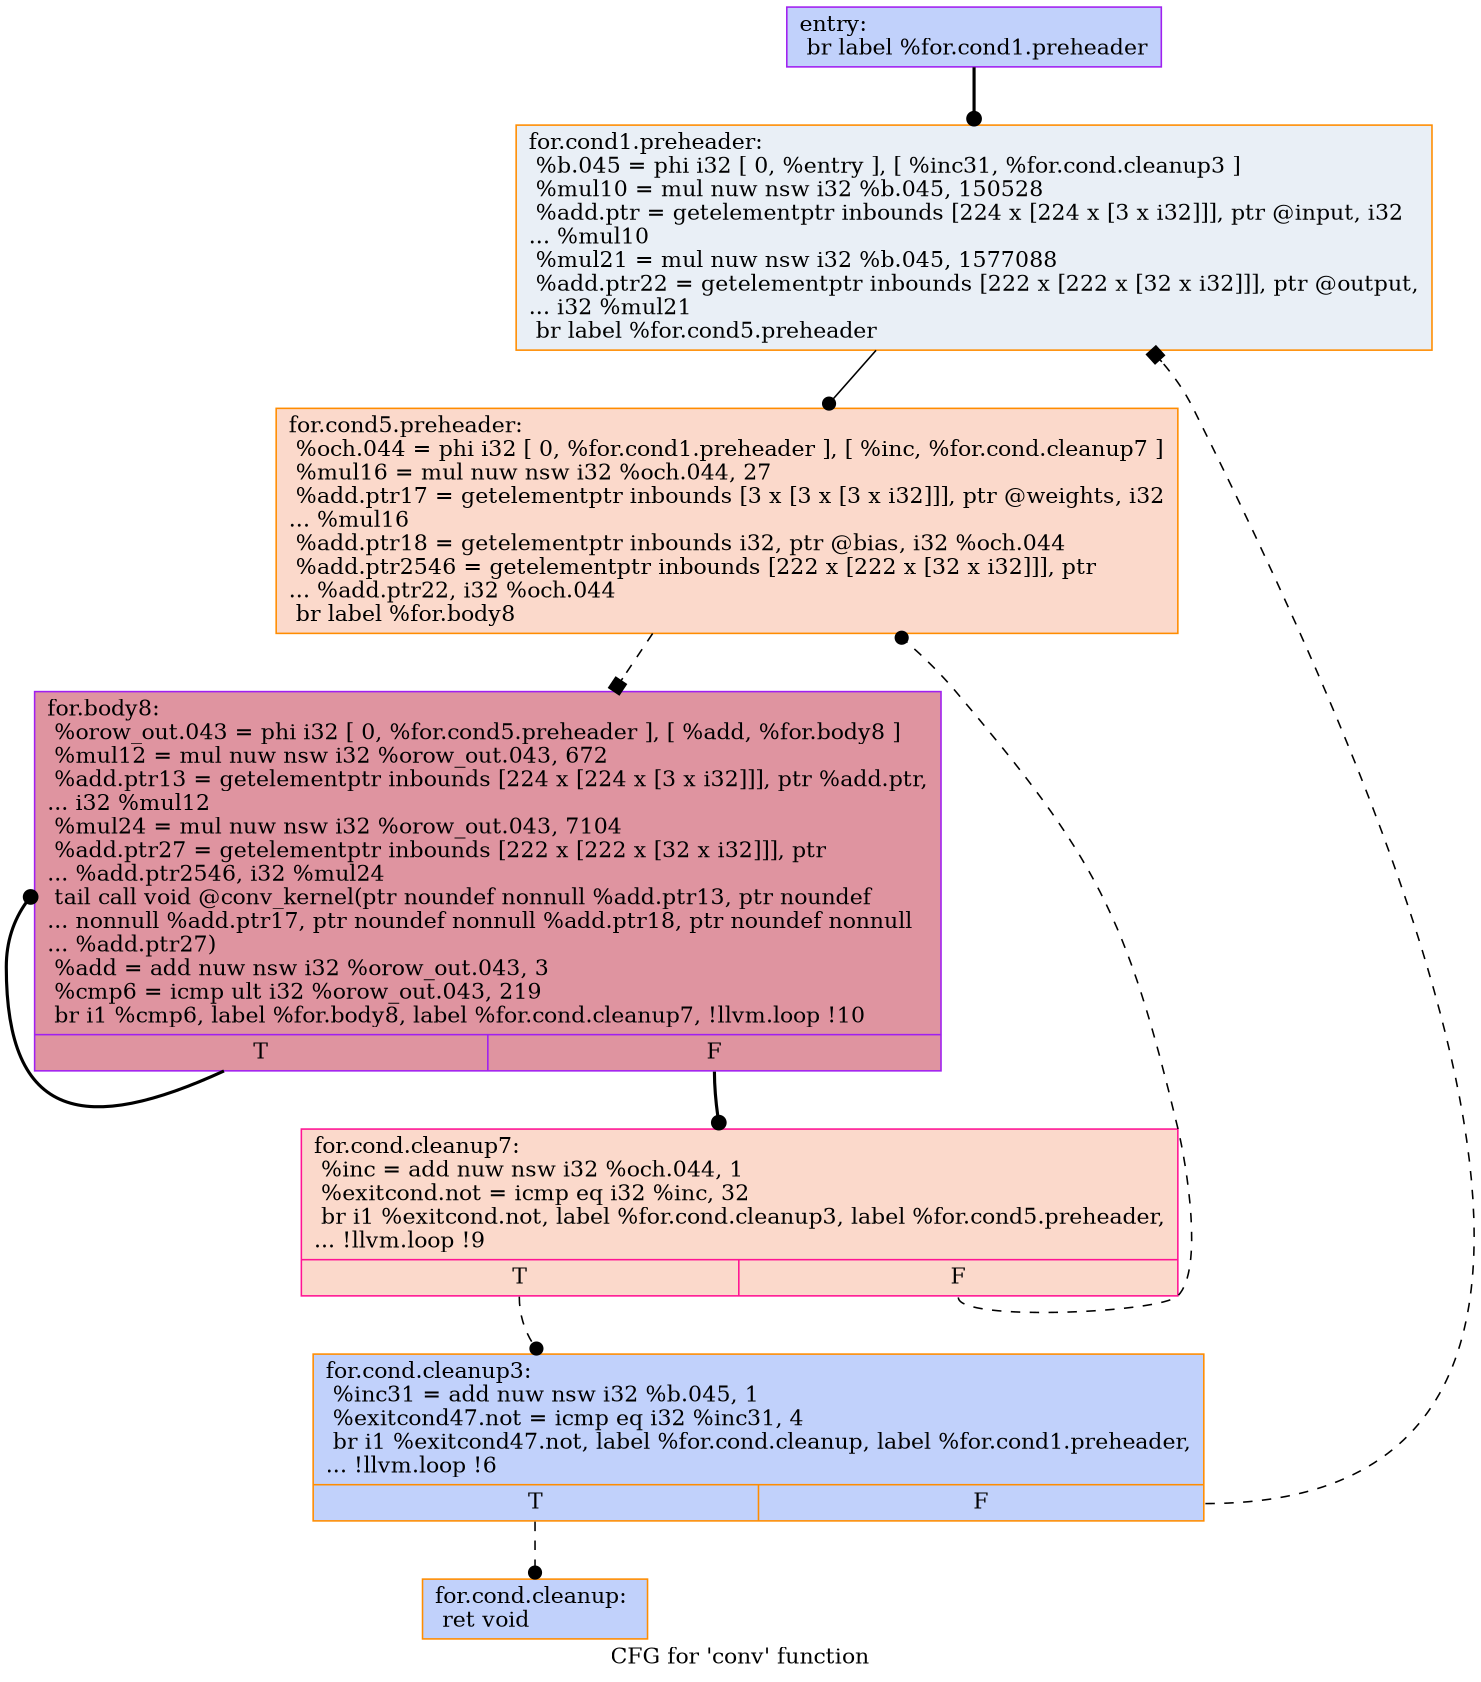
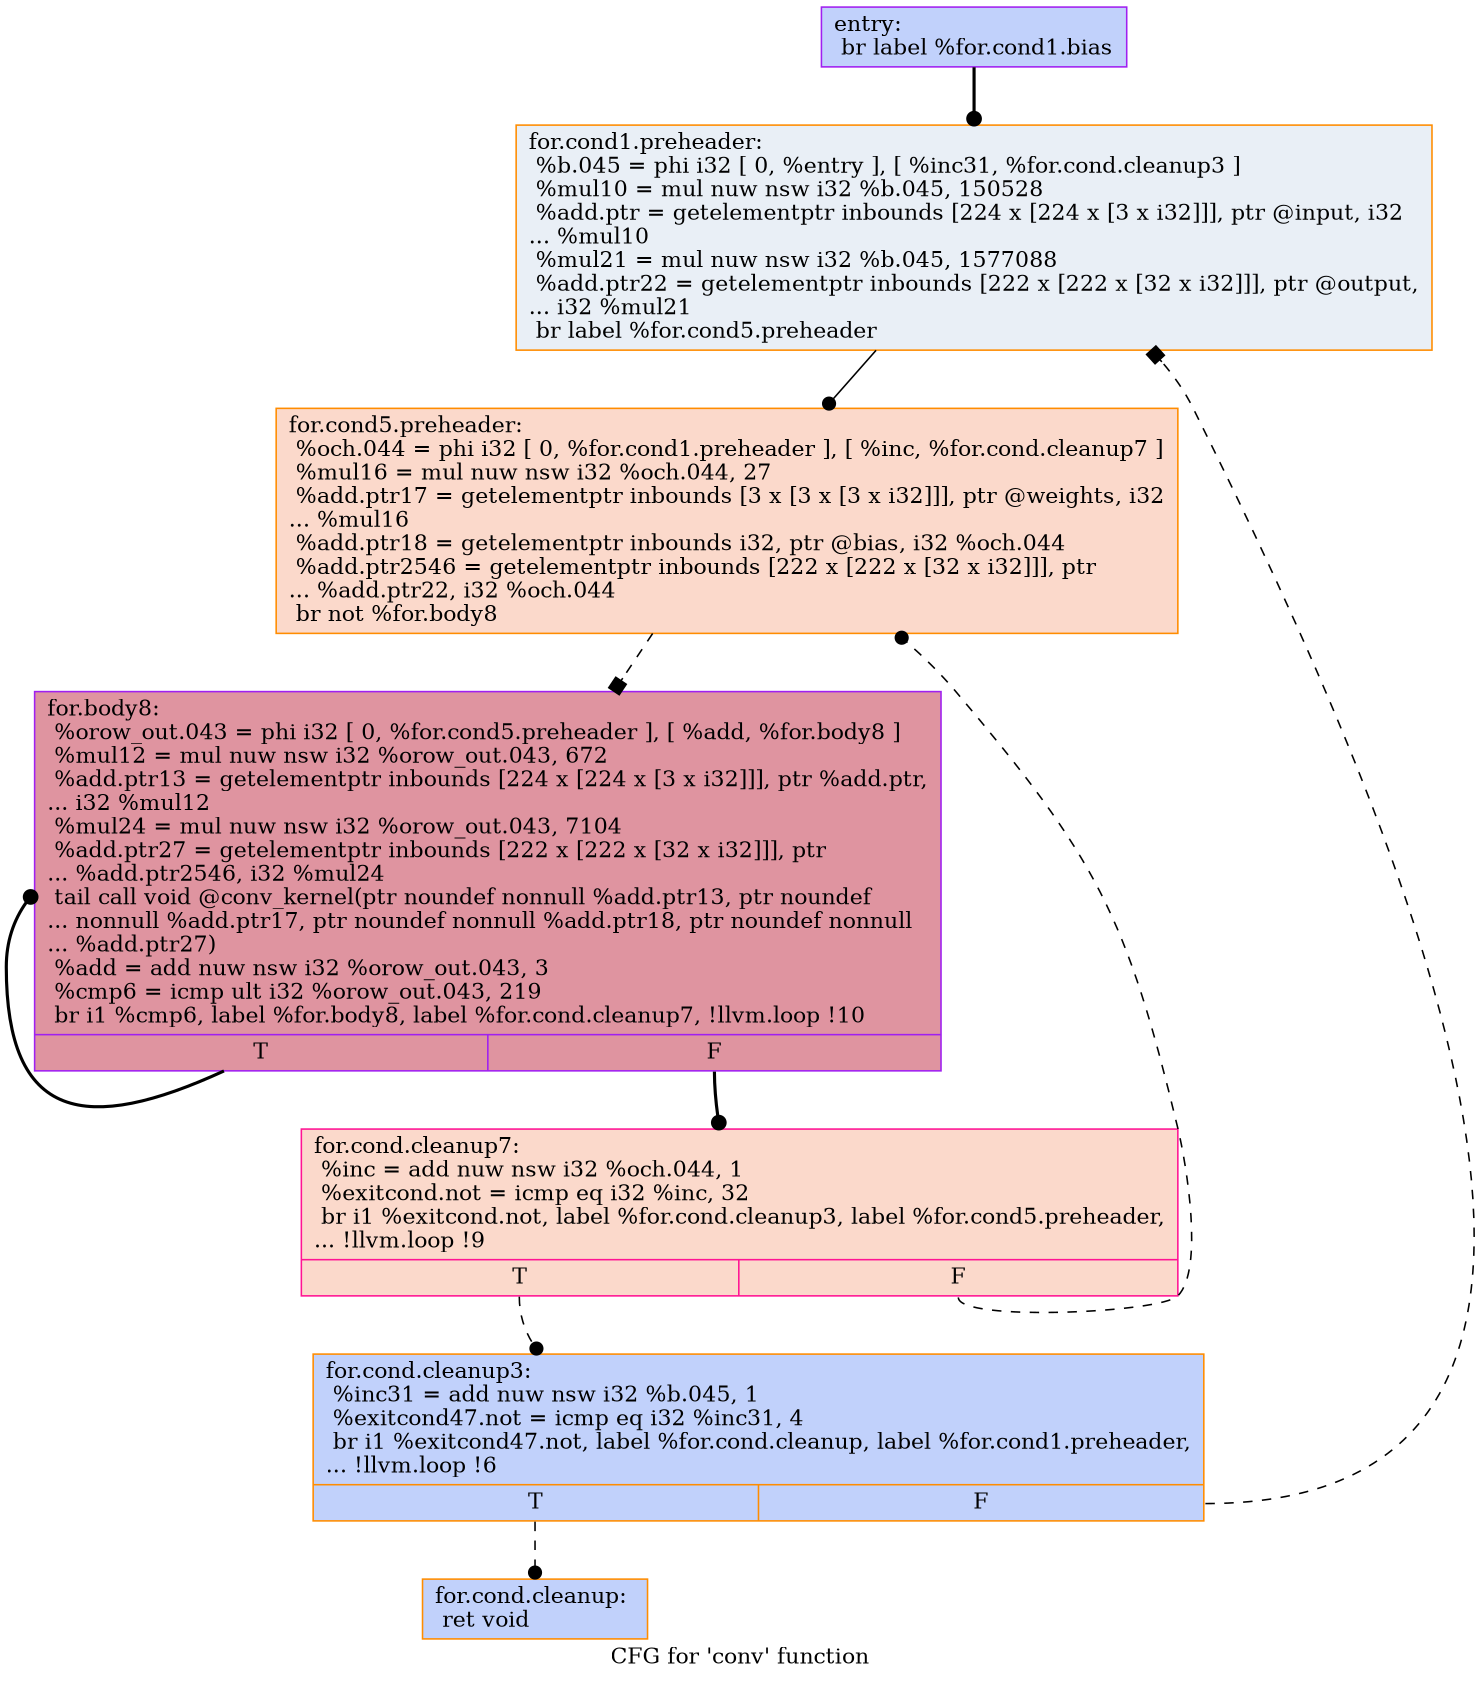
node "entry:": text "br label %for.cond1.preheader" -> "br label %for.cond1.bias"
node "for.cond5.preheader:": text "br label %for.body8" -> "br not %for.body8"
